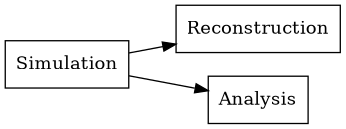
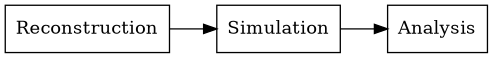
edge "Simulation" -> "Reconstruction": reversed
